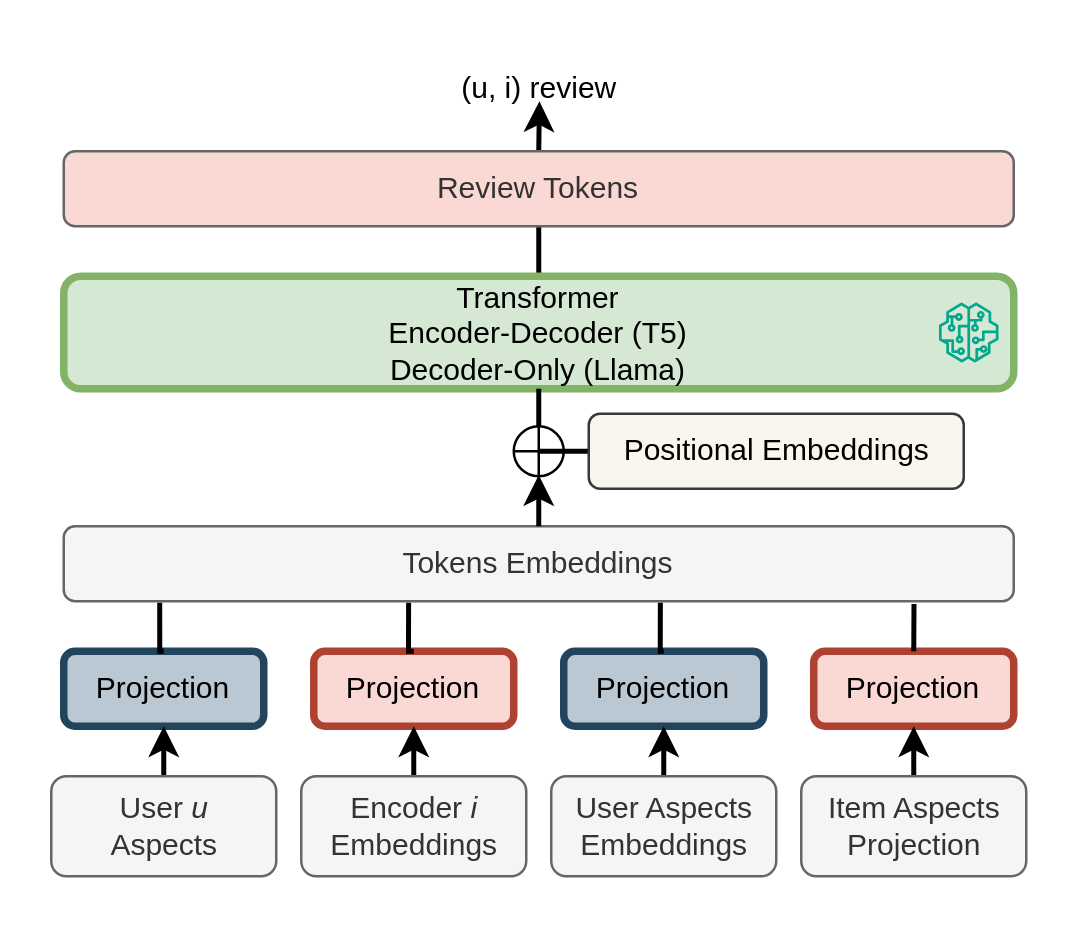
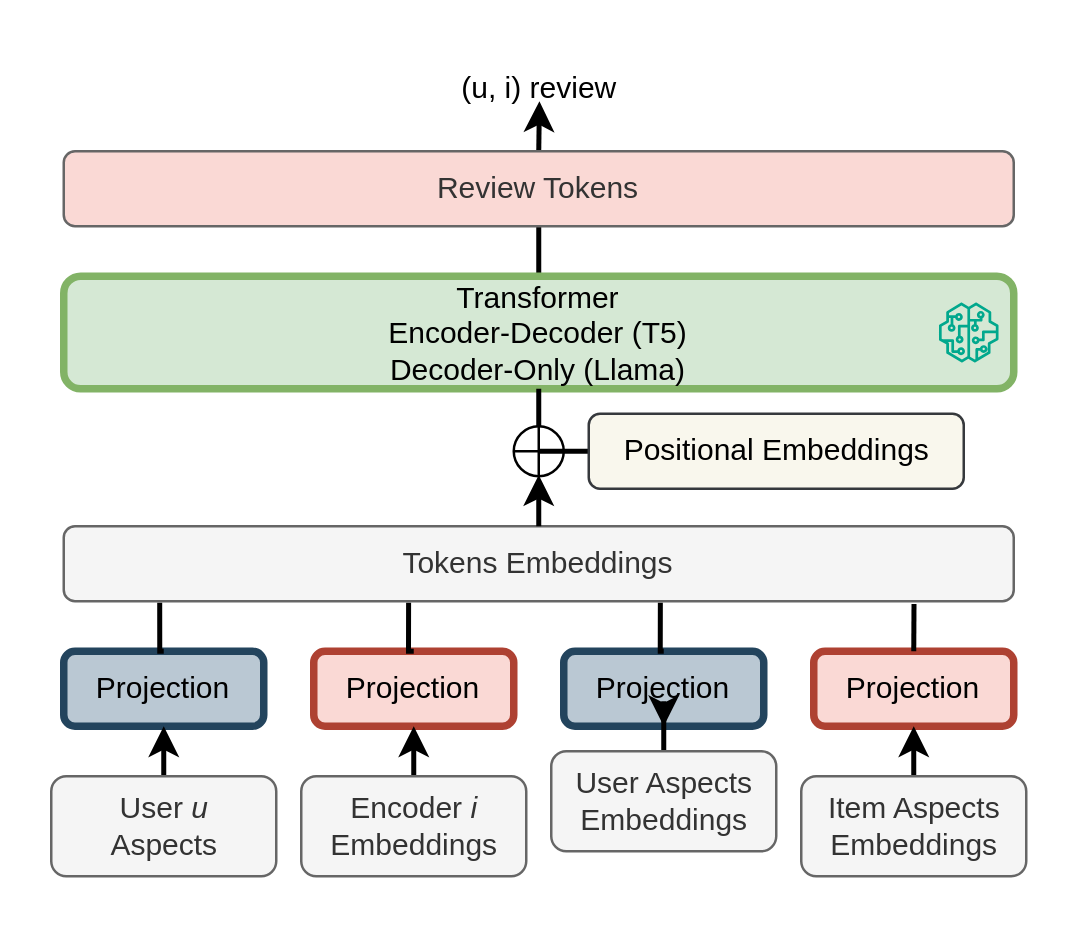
node "User Aspects Embeddings": moved (664, 826) -> (664, 801)
node "Item Aspects Projection": label "Item Aspects Projection" -> "Item Aspects Embeddings"
